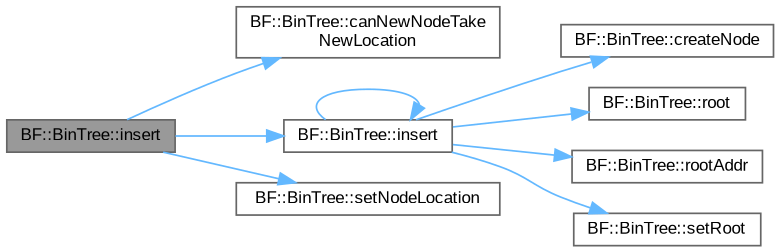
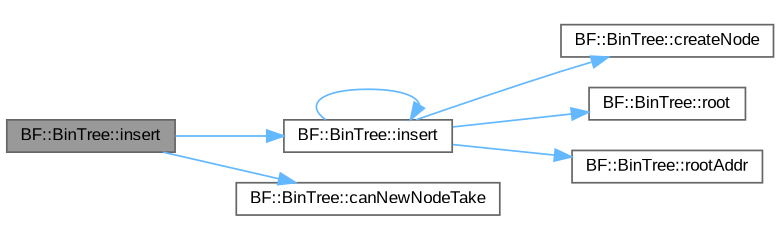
node "BF::BinTree::canNewNodeTake NewLocation": removed
node "BF::BinTree::setNodeLocation": label "BF::BinTree::setNodeLocation" -> "BF::BinTree::canNewNodeTake"
node "BF::BinTree::setRoot": removed
